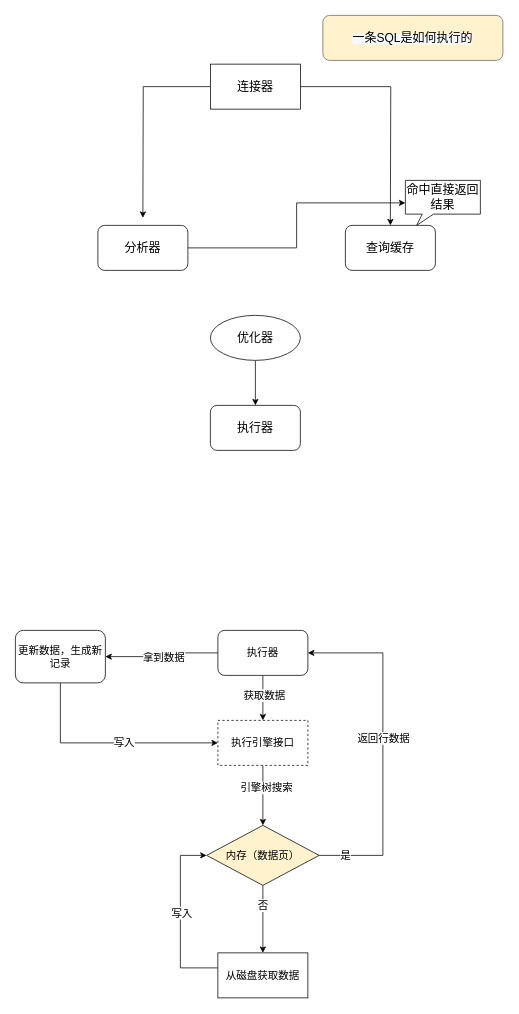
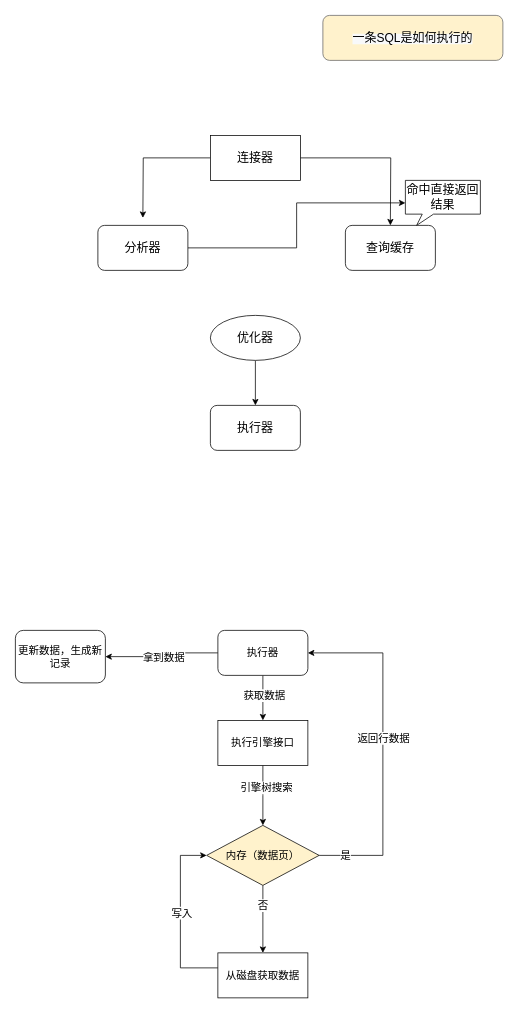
node "连接器": moved (255, 87) -> (255, 158)
edge "更新数据，生成新记录" -> "执行引擎接口": removed, label "写入"
node "执行引擎接口": style dashed -> solid
